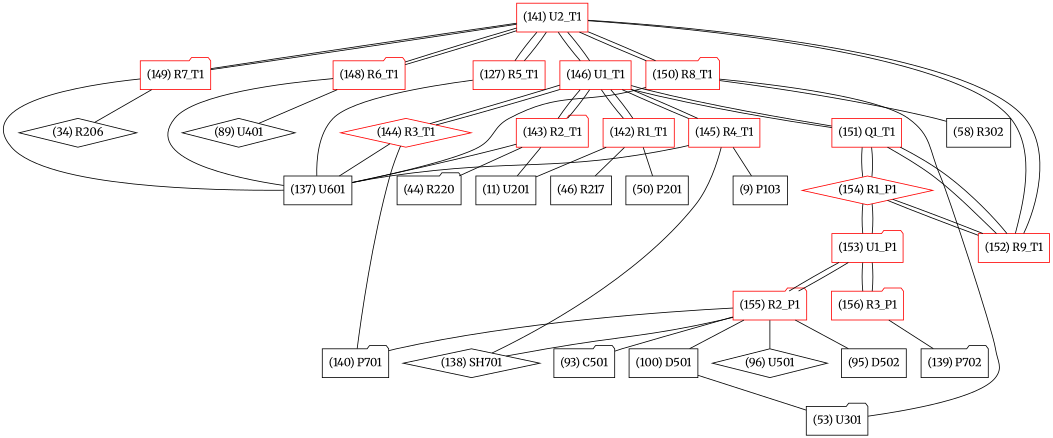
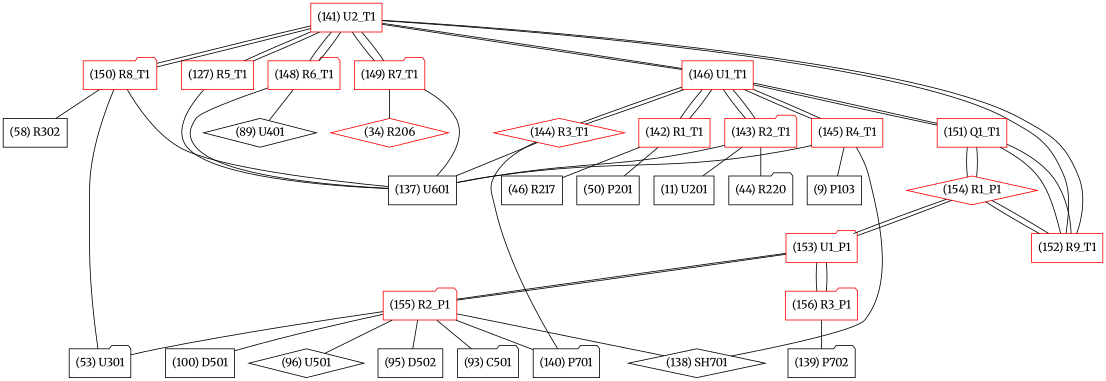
node "(34) R206": color black -> red
edge "(142) R1_T1" -- "(11) U201": removed
edge "(100) D501" -- "(53) U301": now "(155) R2_P1" -- "(53) U301"
